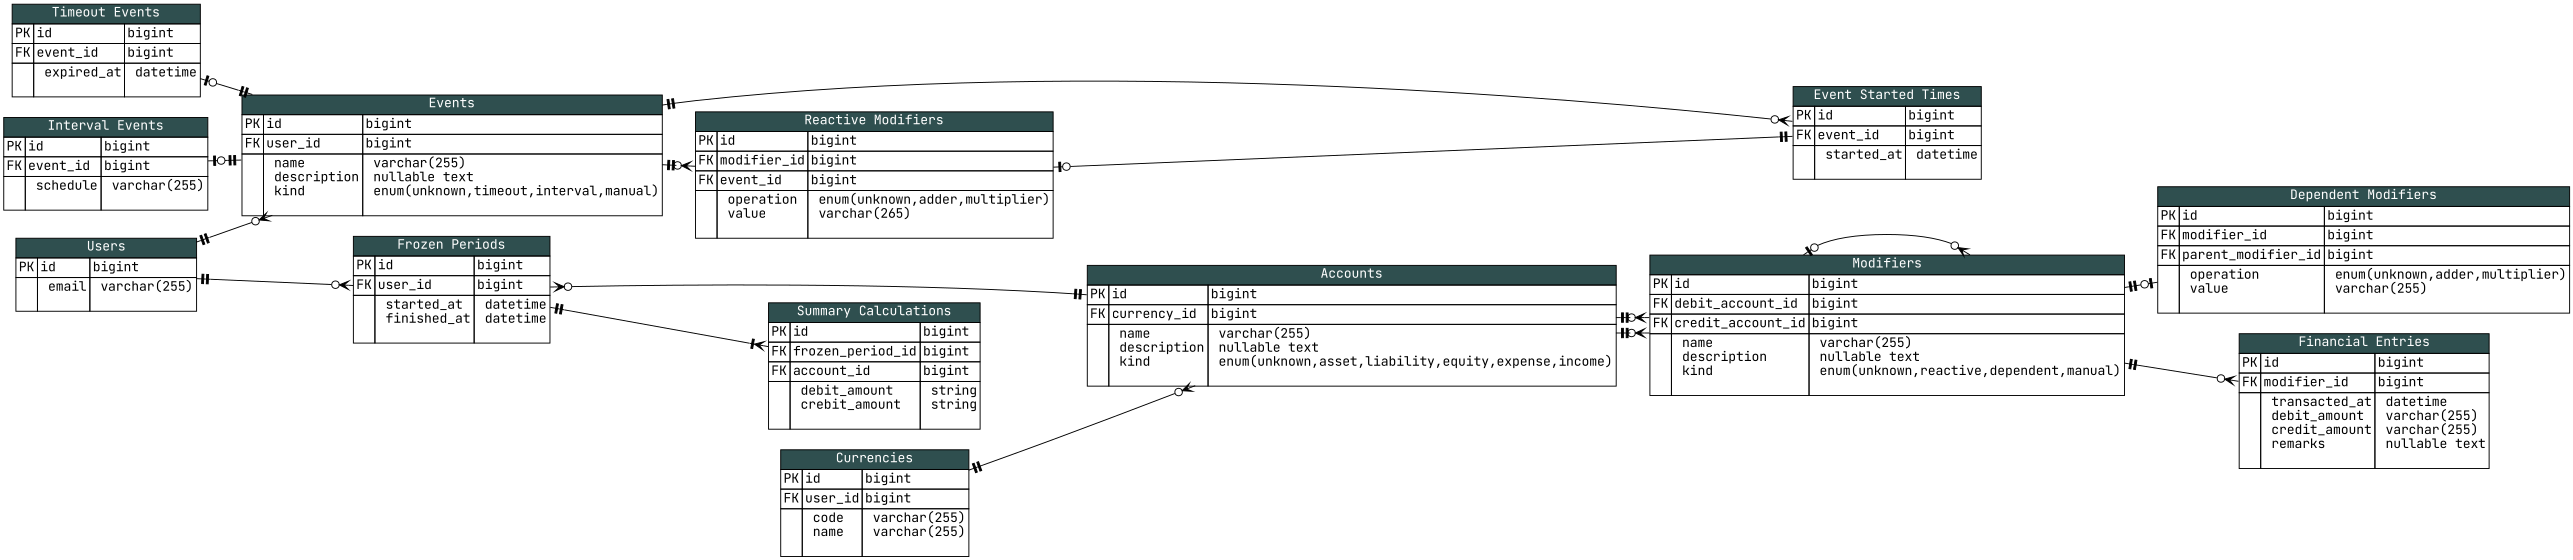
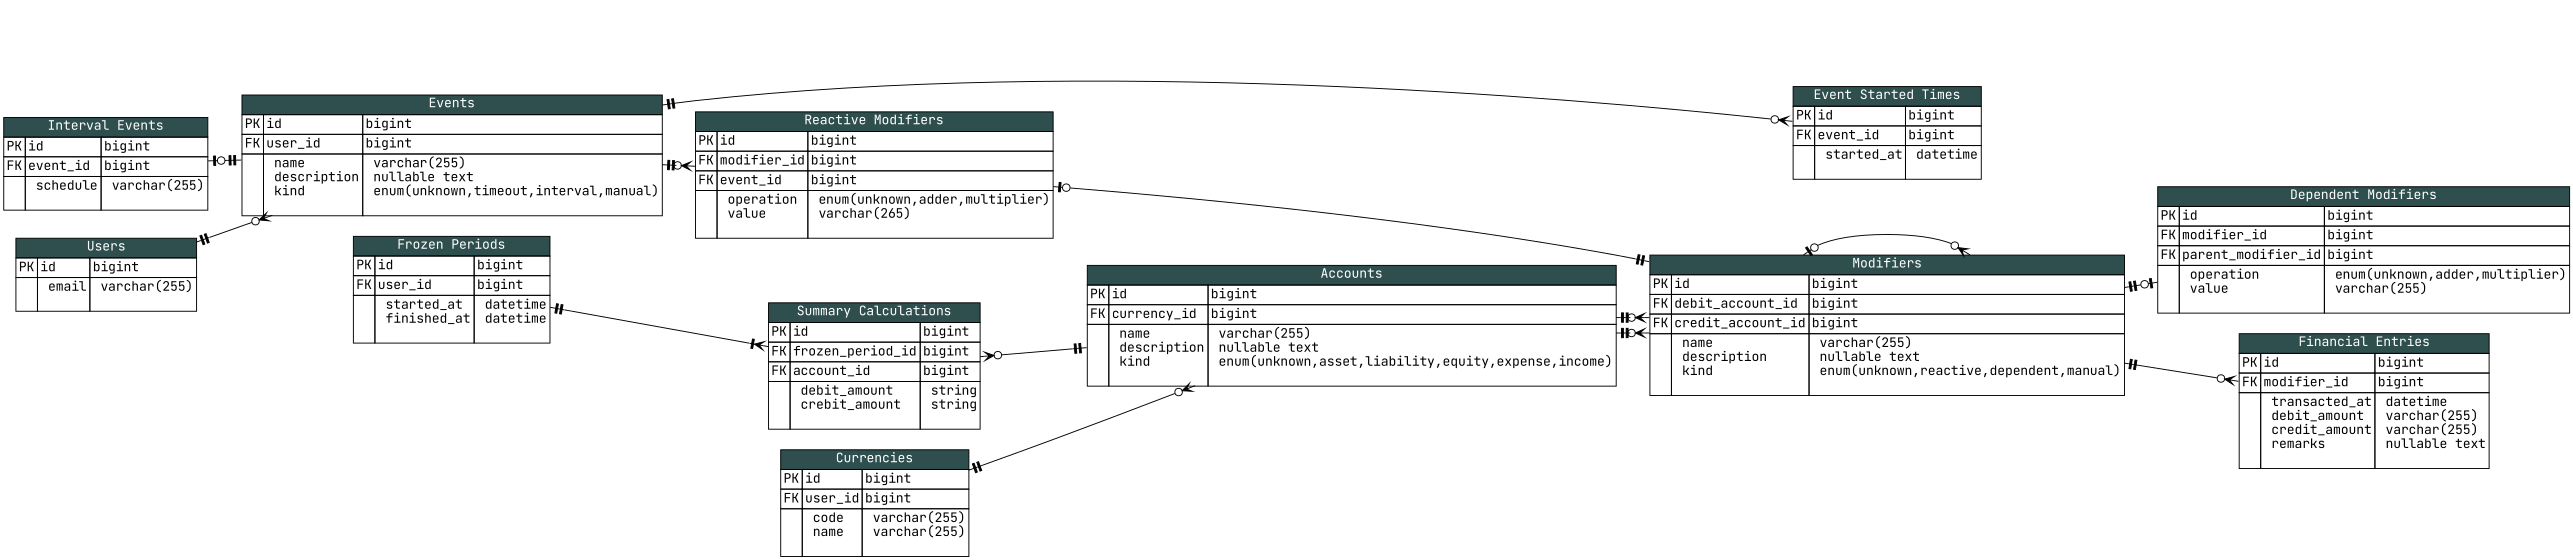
node "Timeout Events": removed
edge "Event Started Times" -- "Reactive Modifiers": now "Modifiers" -- "Reactive Modifiers"
edge "Users" -- "Frozen Periods": removed
edge "Frozen Periods" -- "Accounts": now "Summary Calculations" -- "Accounts"
